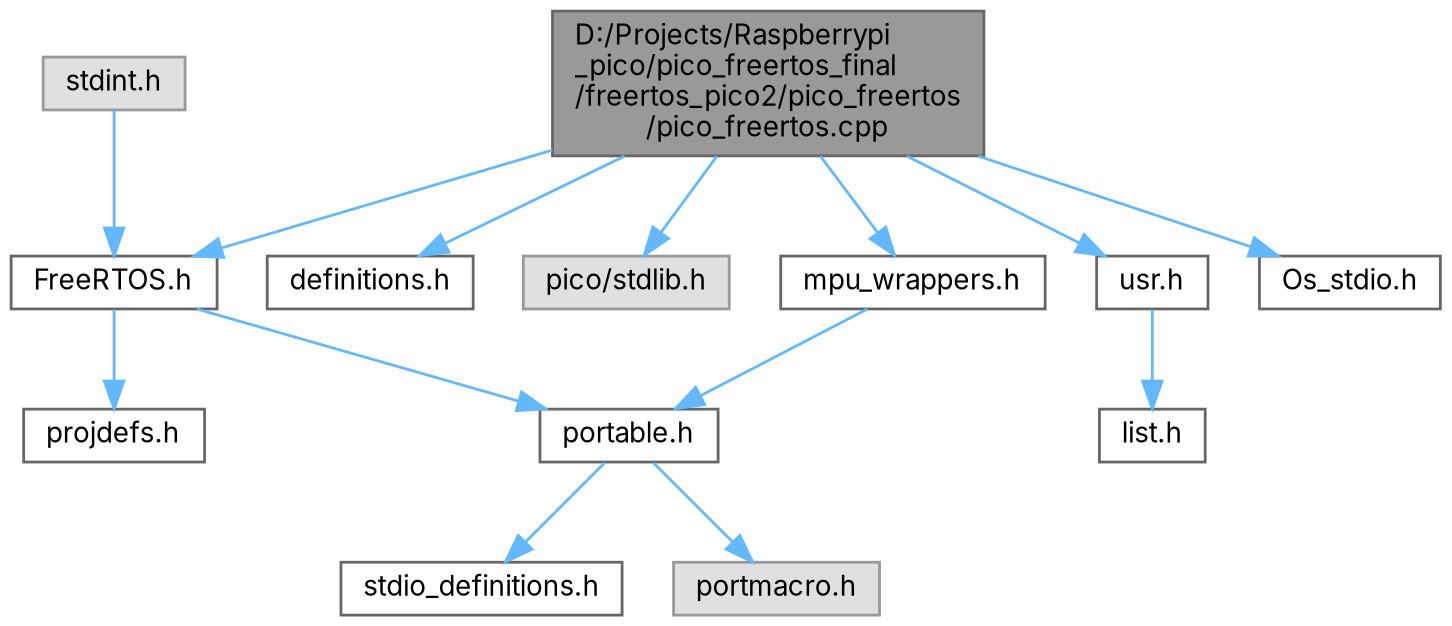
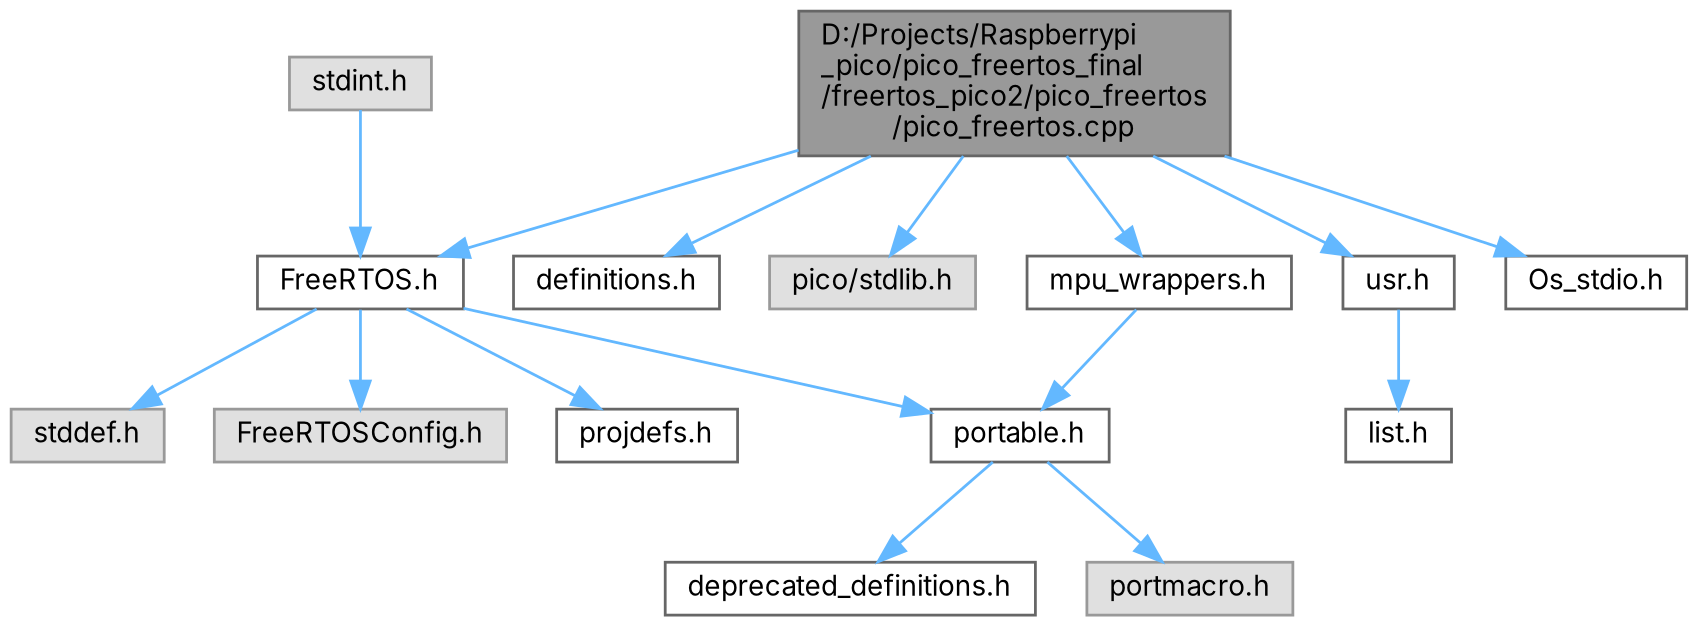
node "stddef.h": added
node "FreeRTOSConfig.h": added
node "stdio_definitions.h": label "stdio_definitions.h" -> "deprecated_definitions.h"
